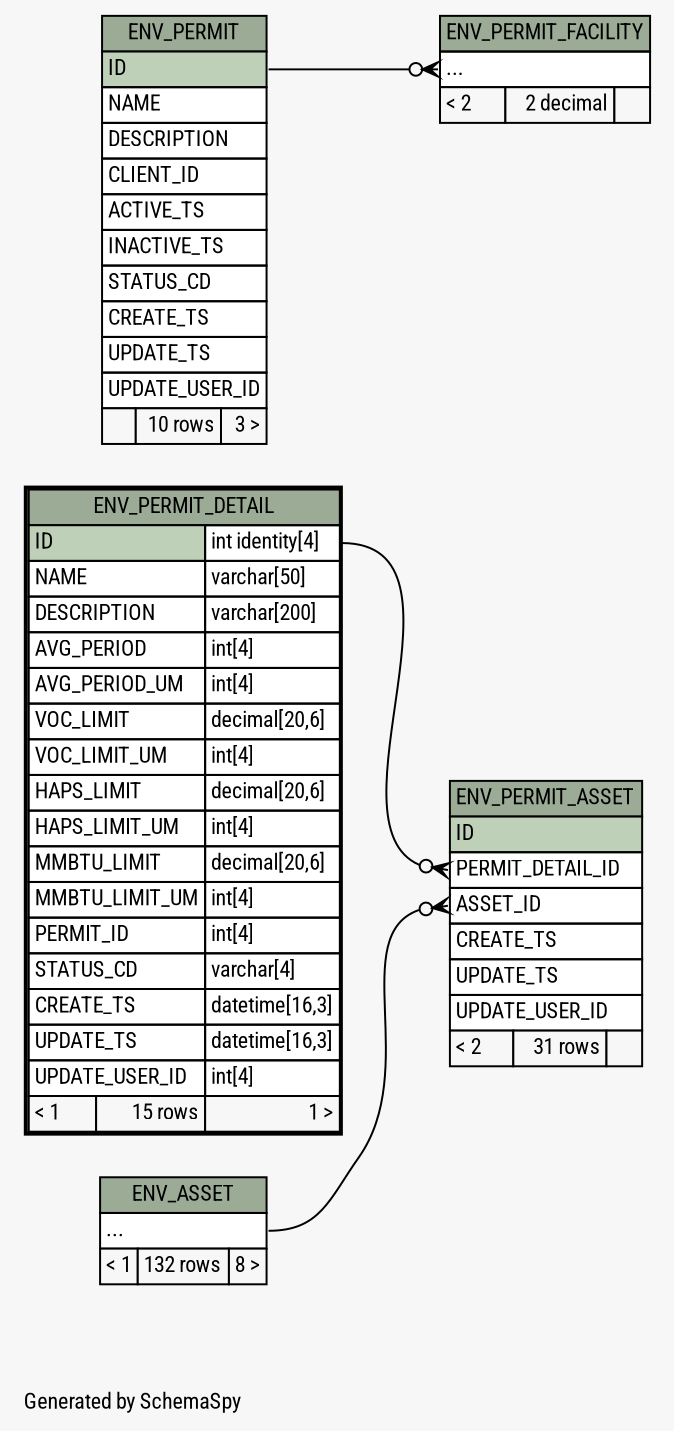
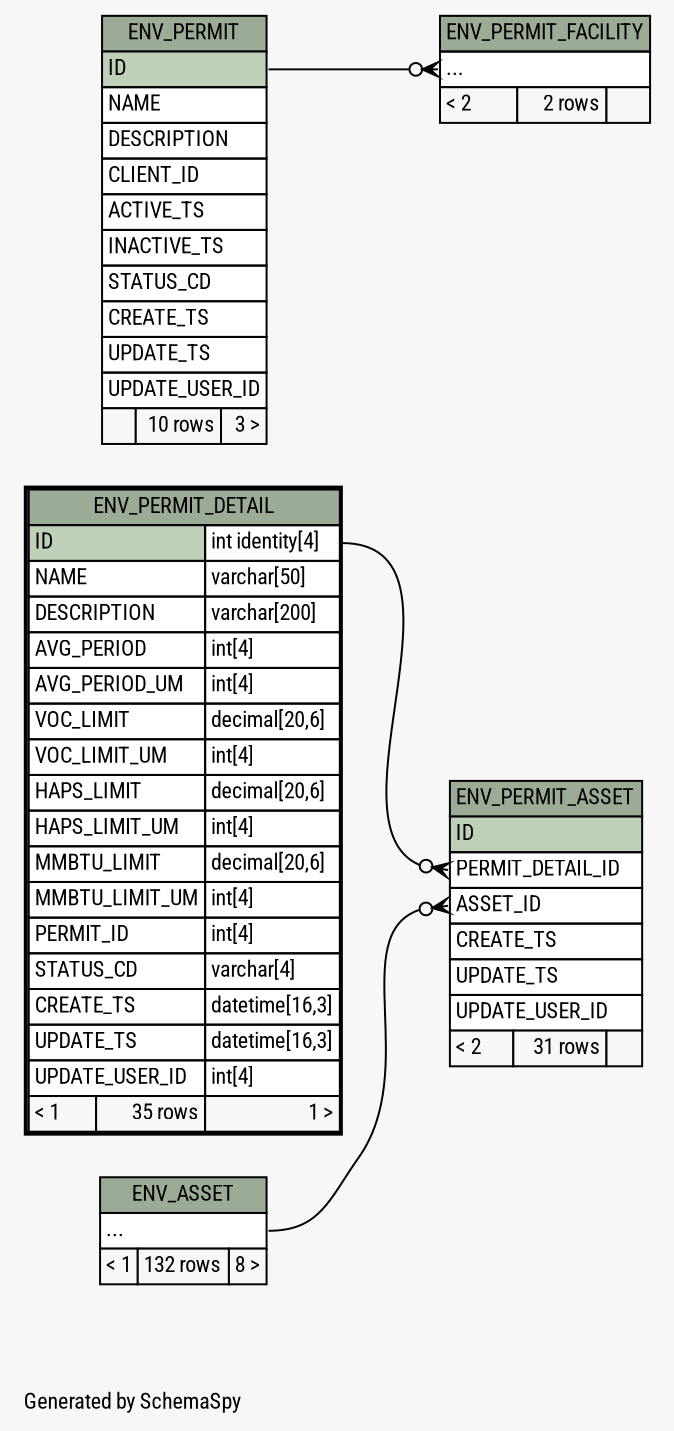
node "ENV_PERMIT_FACILITY": text "2 decimal" -> "2 rows"
node "ENV_PERMIT_DETAIL": text "15 rows" -> "35 rows"
